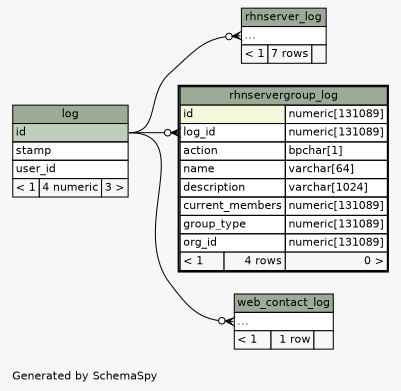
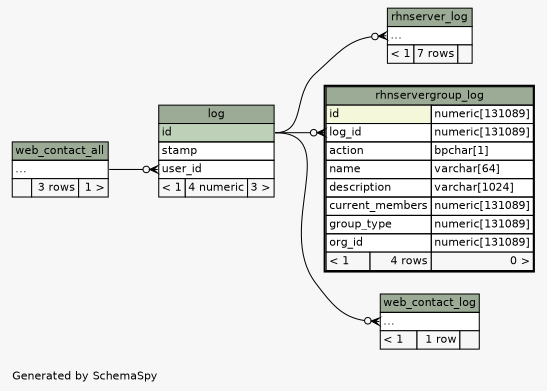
node "web_contact_all": added
